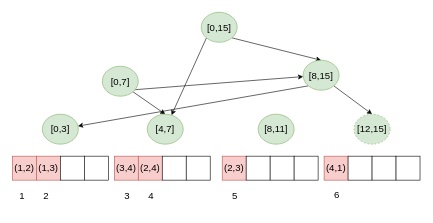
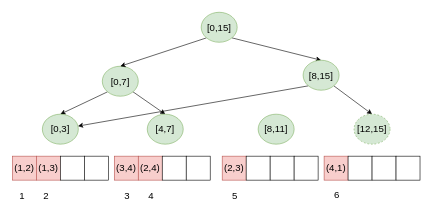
edge "[0,15]" -> "[4,7]": now "[0,15]" -> "[0,7]"
edge "[0,7]" -> "[8,15]": now "[0,7]" -> "[0,3]"
